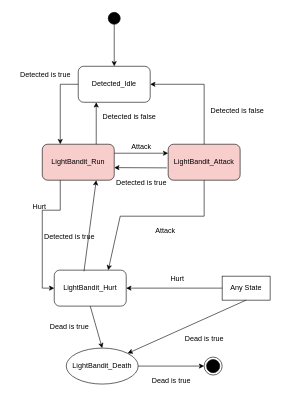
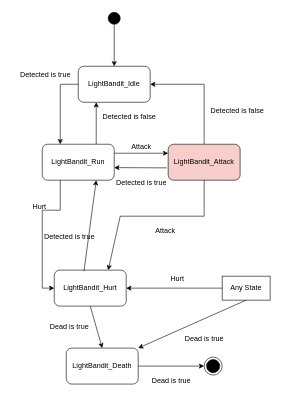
node "Detected_Idle": label "Detected_Idle" -> "LightBandit_Idle"
node "LightBandit_Run": fillcolor #f8cecc -> #ffffff
node "LightBandit_Death": shape ellipse -> rounded rectangle
